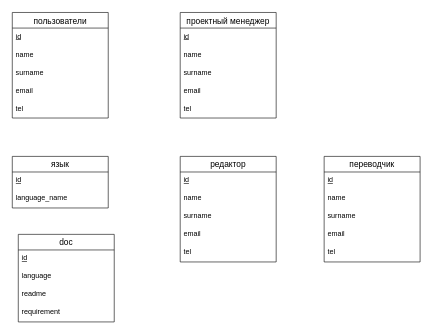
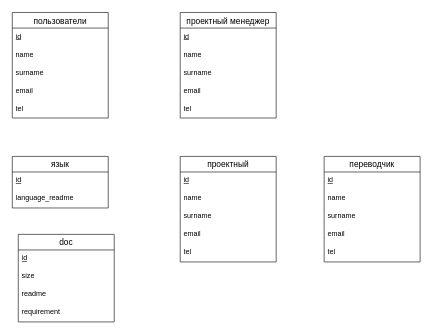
node "редактор": label "редактор" -> "проектный"
node "language_name": label "language_name" -> "language_readme"
node "language": label "language" -> "size"
